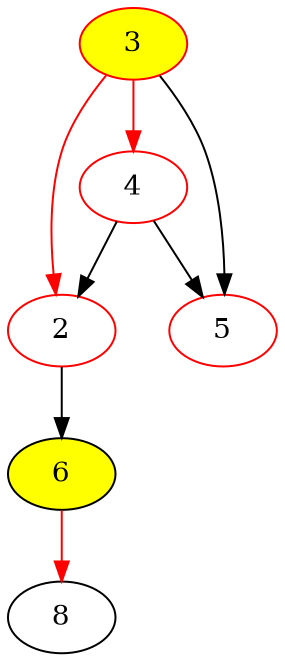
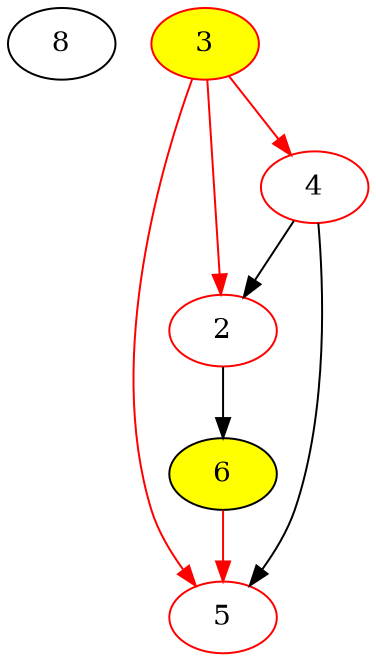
edge "3" -> "5": color black -> red
edge "6" -> "8": now "6" -> "5"
